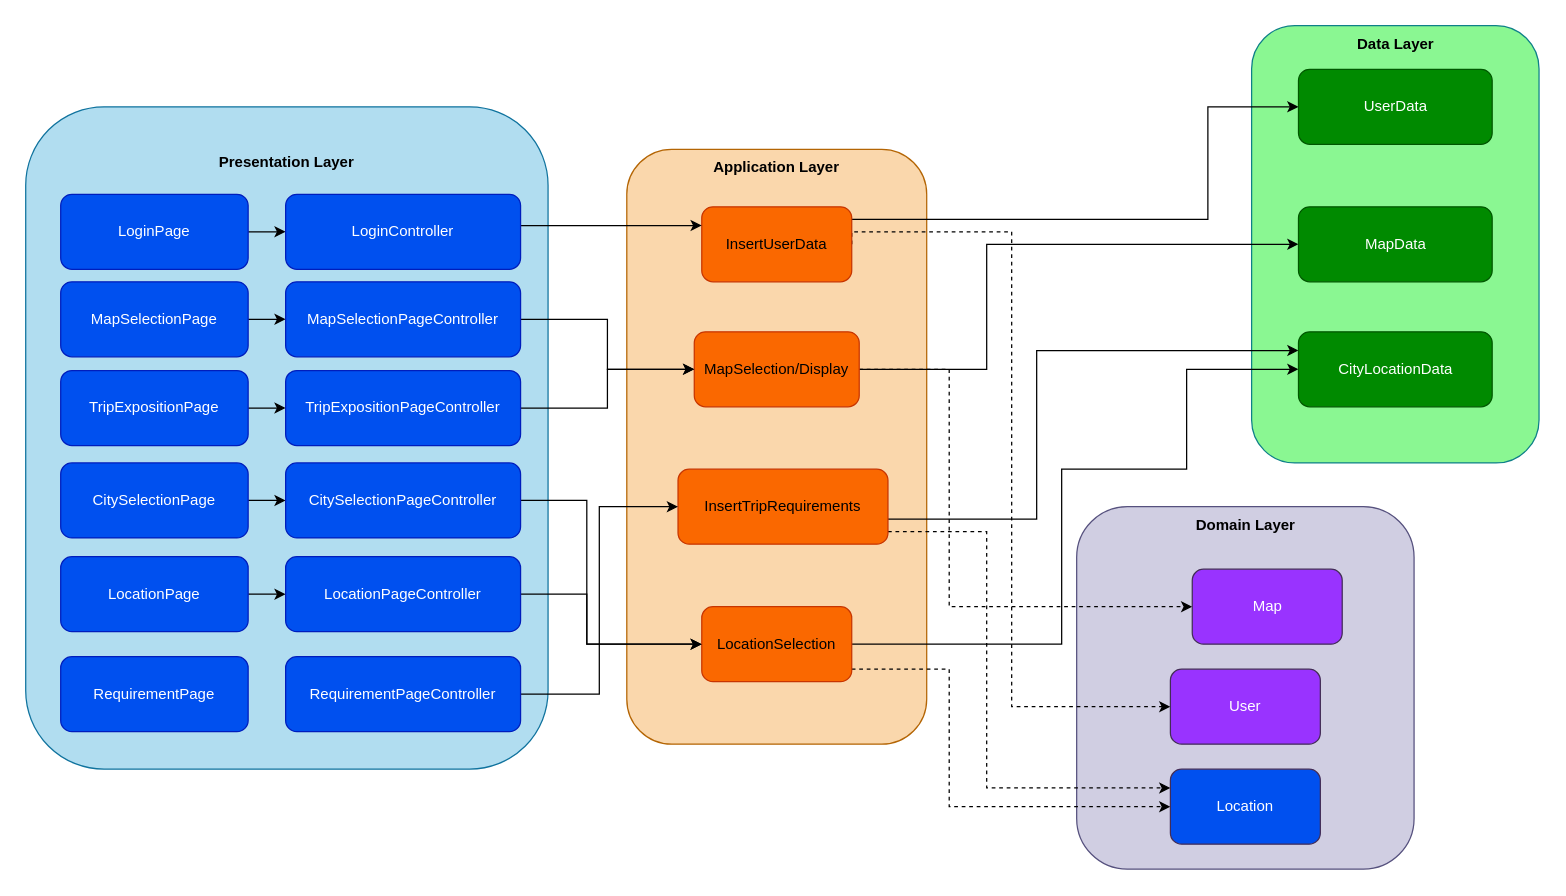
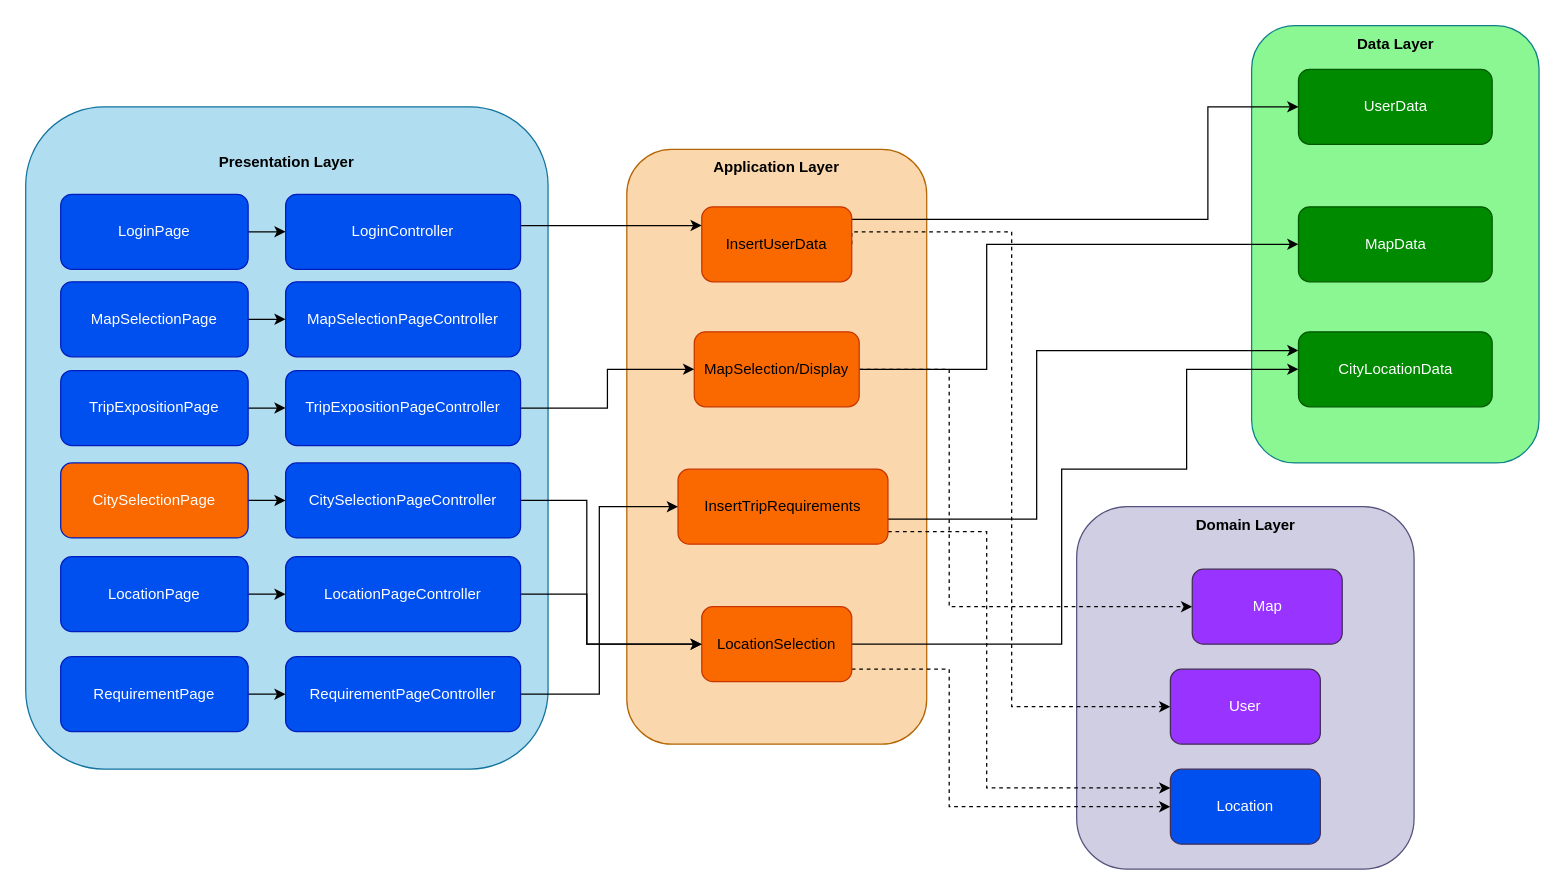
edge "MapSelectionPageController" -> "MapSelection/Display": removed
node "CitySelectionPage": fillcolor #0050ef -> #fa6800
edge "RequirementPage" -> "RequirementPageController": added
